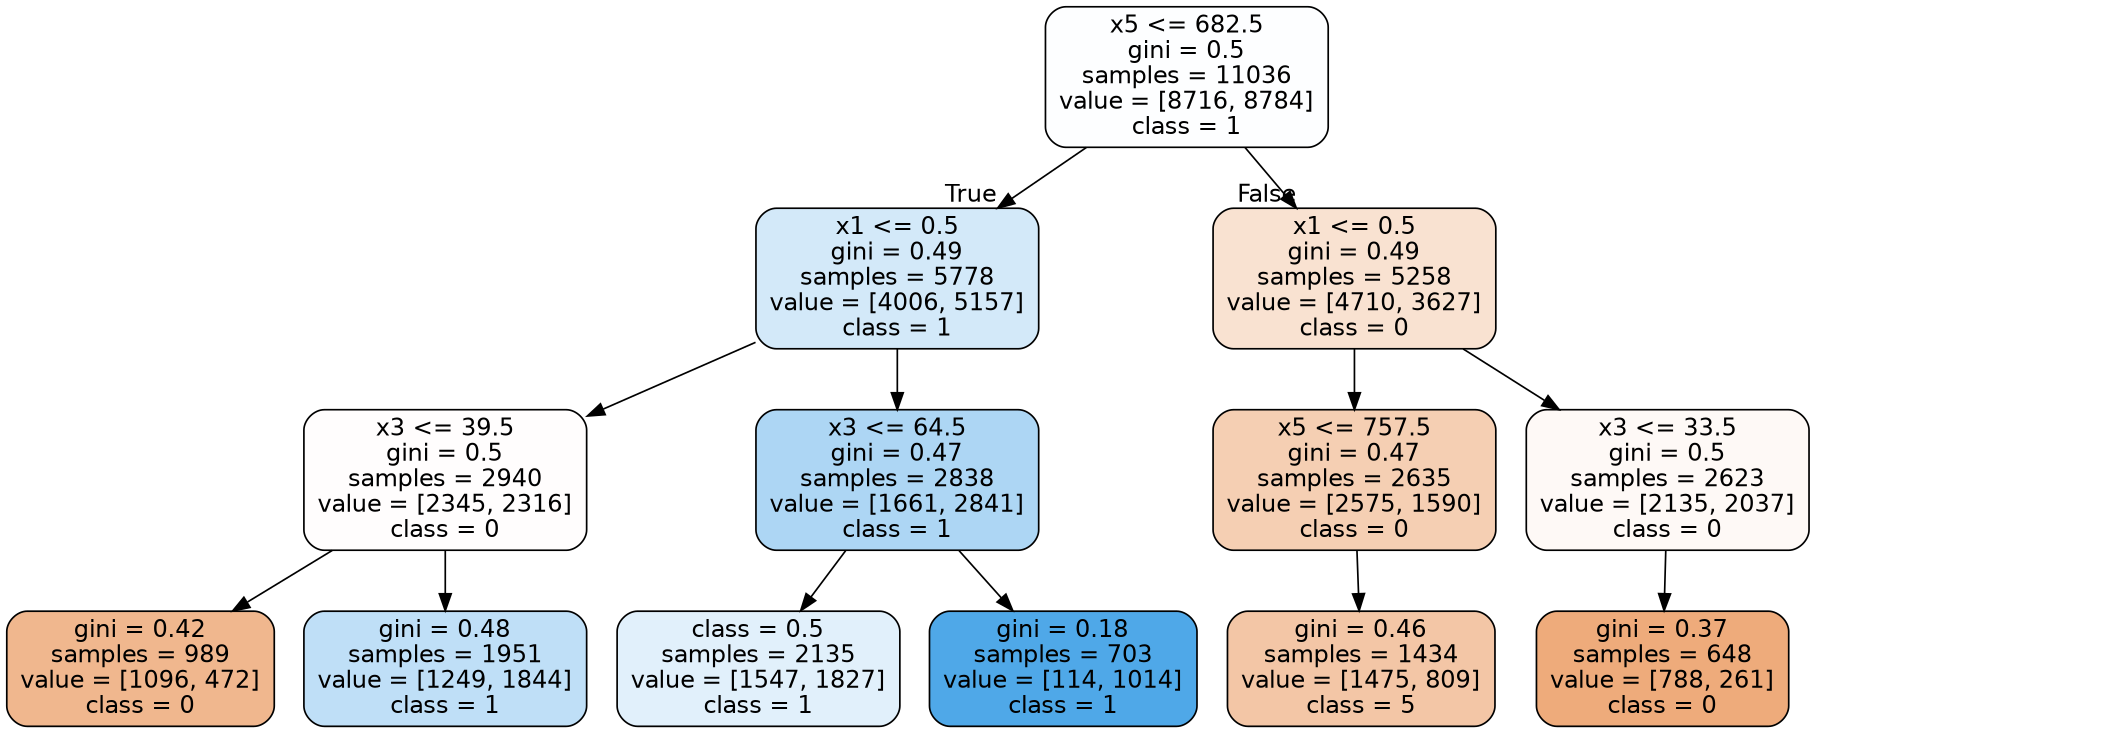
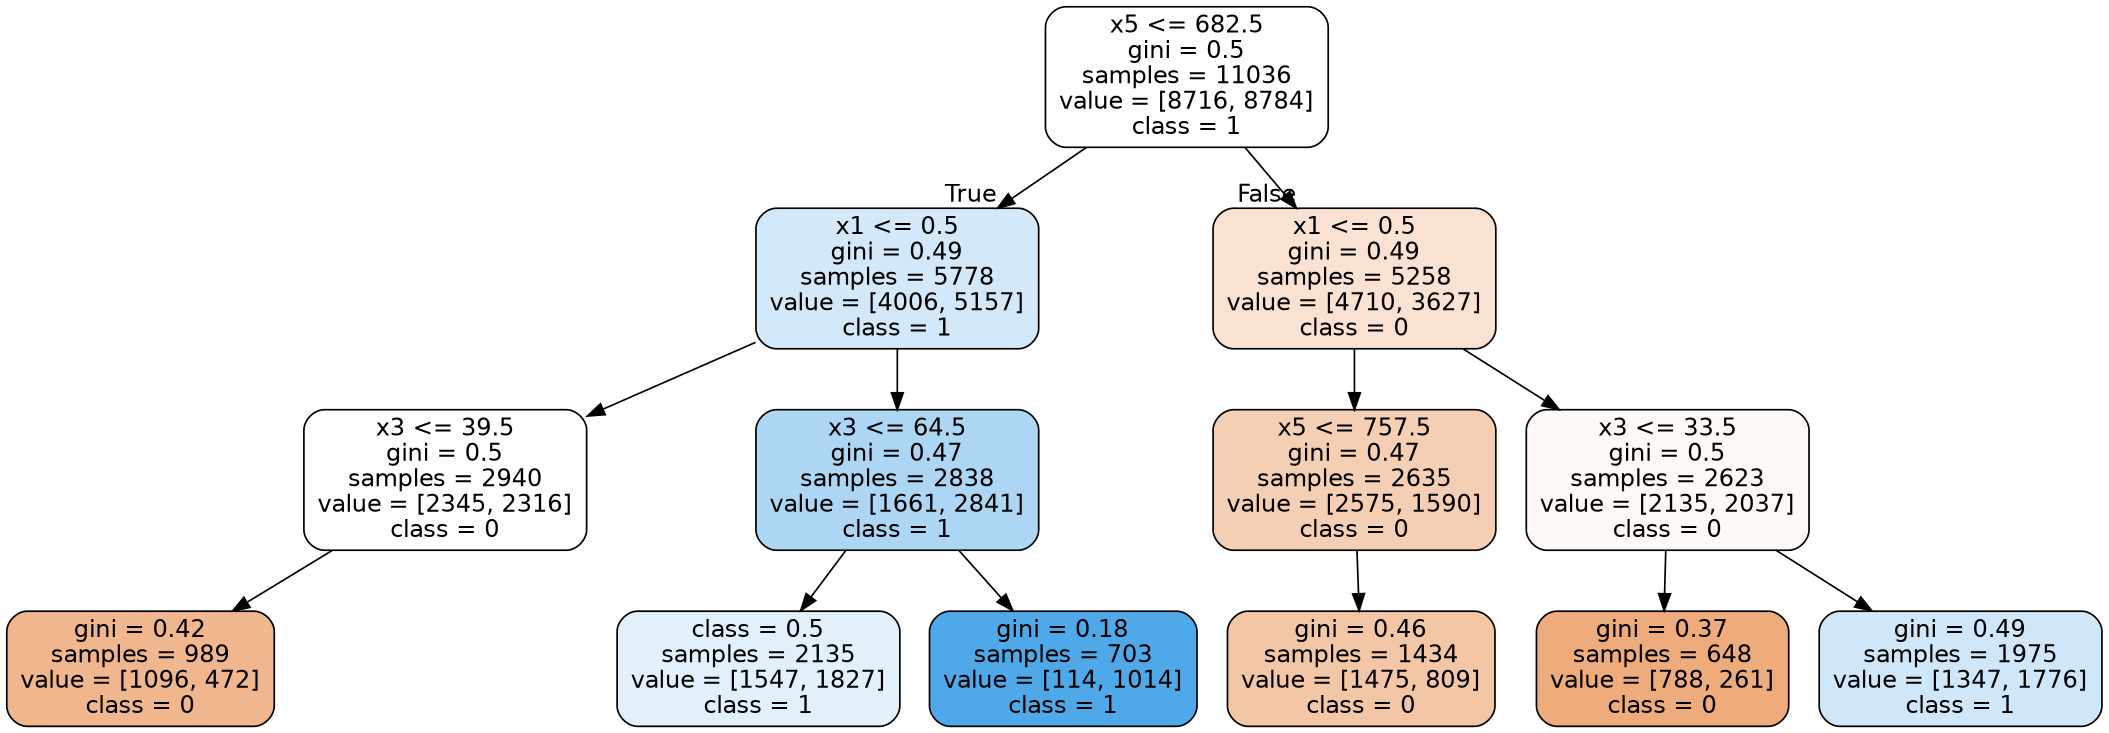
node "gini = 0.48 samples = 1951 value = [1249, 1844] class = 1": removed
node "gini = 0.46 samples = 1434 value = [1475, 809] class = 5": label "gini = 0.46 samples = 1434 value = [1475, 809] class = 5" -> "gini = 0.46 samples = 1434 value = [1475, 809] class = 0"
node "gini = 0.49 samples = 1975 value = [1347, 1776] class = 1": added
